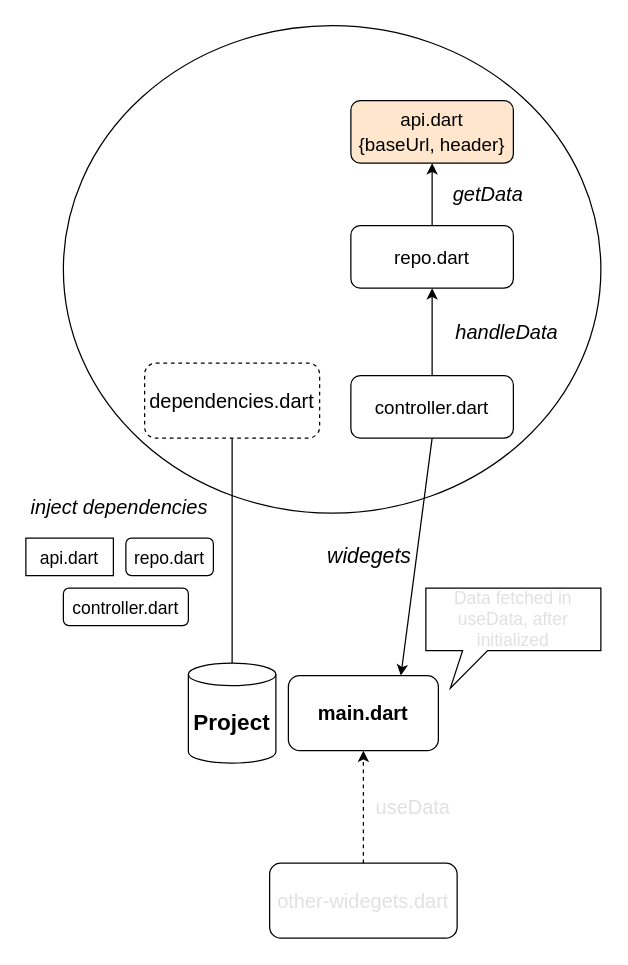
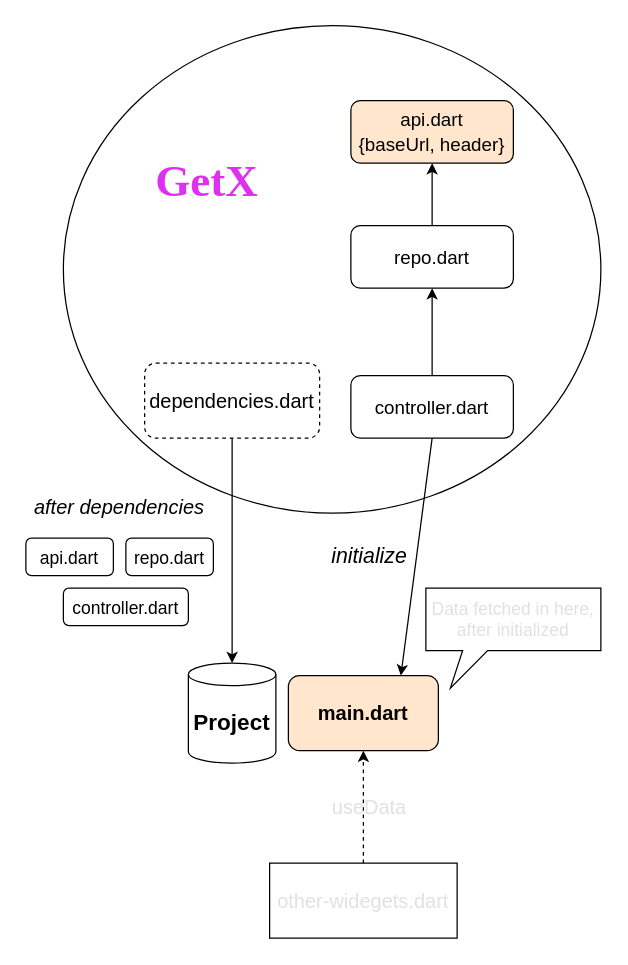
node "GetX": added
node "getData": removed
node "handleData": removed
node "inject dependencies": label "inject dependencies" -> "after dependencies"
node "api.dart": shape rectangle -> rounded rectangle
node "widegets": label "widegets" -> "initialize"
node "Data fetched in useData, after initialized": label "Data fetched in useData, after initialized" -> "Data fetched in here, after initialized"
edge "dependencies.dart" -- "Project": arrowhead none -> classic
node "main.dart": fillcolor #ffffff -> #ffe6cc
node "useData": moved (413, 807) -> (369, 807)
node "other-widegets.dart": shape rounded rectangle -> rectangle
